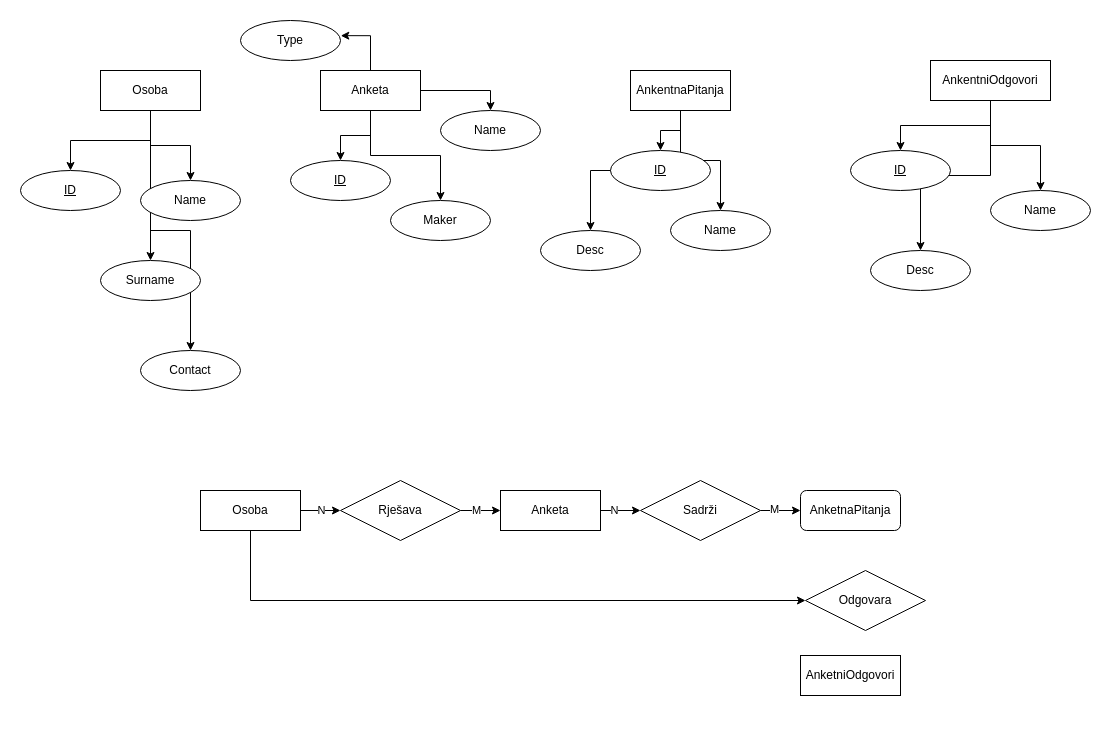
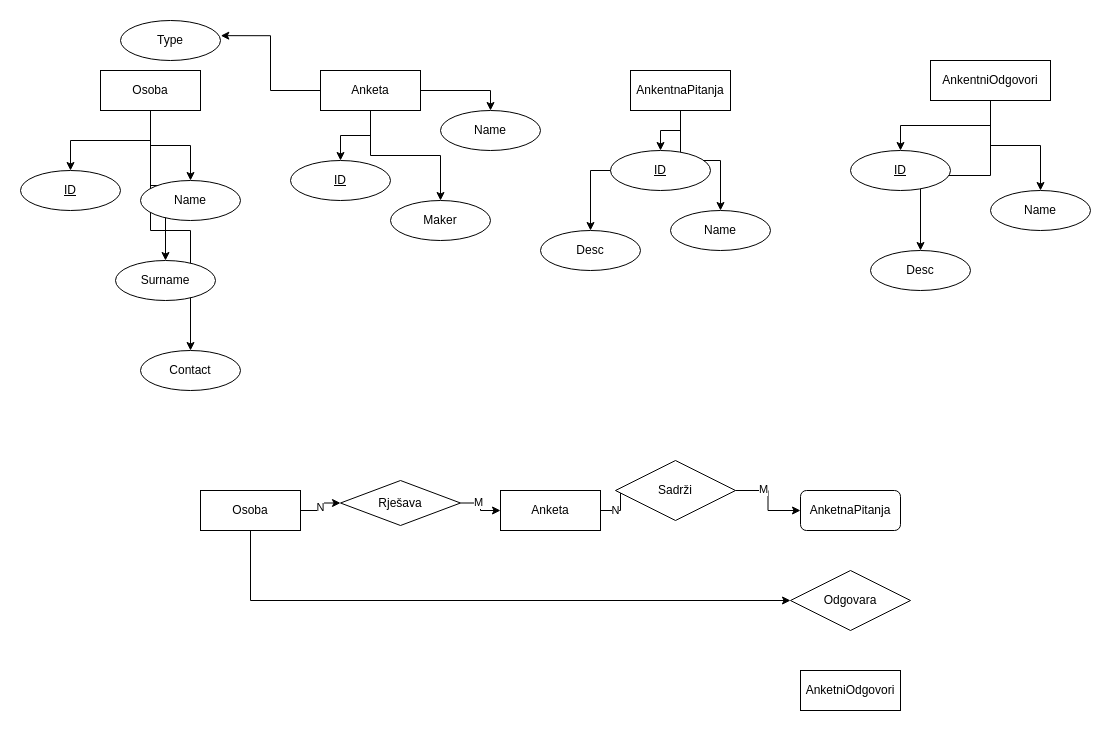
node "Type": moved (291, 41) -> (171, 41)
node "Surname": moved (151, 281) -> (166, 281)
node "Rješava": size 120x60 -> 120x45
node "Sadrži": moved (701, 511) -> (676, 491)
node "Odgovara": moved (866, 601) -> (851, 601)
node "AnketniOdgovori": moved (851, 676) -> (851, 691)
